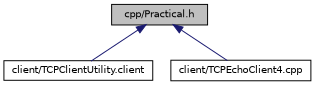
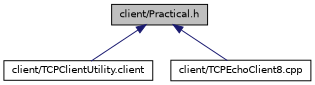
node "cpp/Practical.h": label "cpp/Practical.h" -> "client/Practical.h"
node "client/TCPEchoClient4.cpp": label "client/TCPEchoClient4.cpp" -> "client/TCPEchoClient8.cpp"
